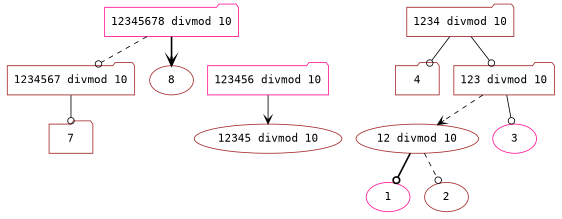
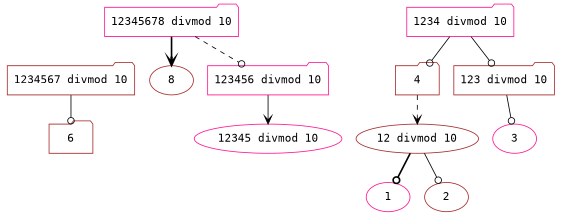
node "1234 divmod 10": color brown -> deeppink
edge "12345678 divmod 10" -> "1234567 divmod 10": now "12345678 divmod 10" -> "123456 divmod 10"
edge "123 divmod 10" -> "12 divmod 10": now "4" -> "12 divmod 10"
node "7": label "7" -> "6"
node "12345 divmod 10": color brown -> deeppink
edge "12 divmod 10" -> "2": style dashed -> solid
